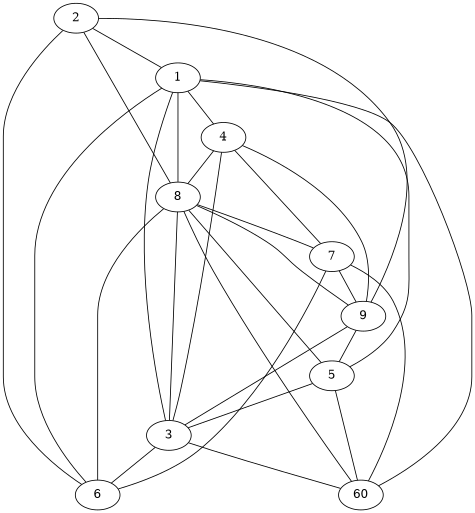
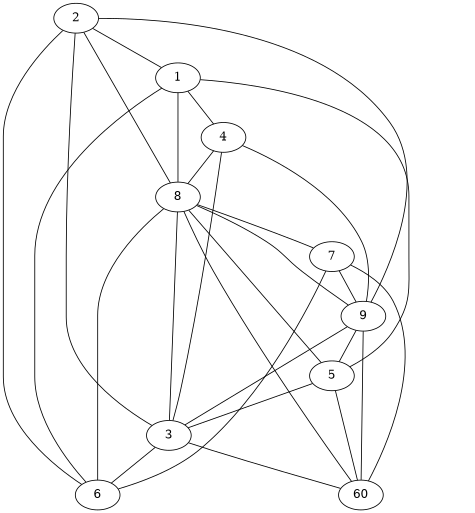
edge "4" -- "7": removed
edge "1" -- "60": now "9" -- "60"
edge "1" -- "3": now "2" -- "3"
